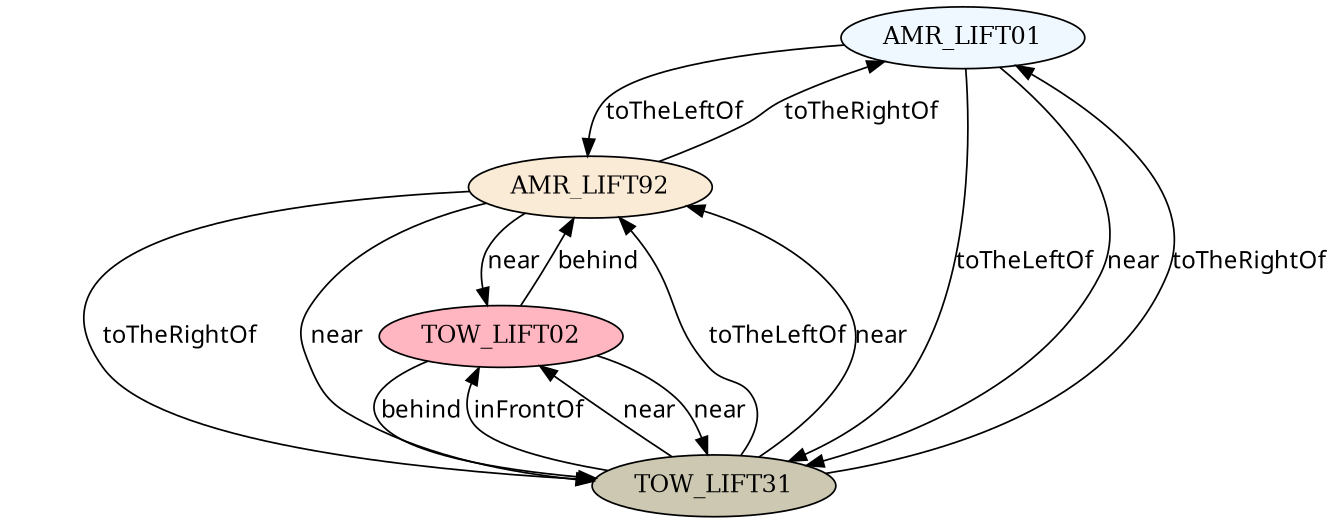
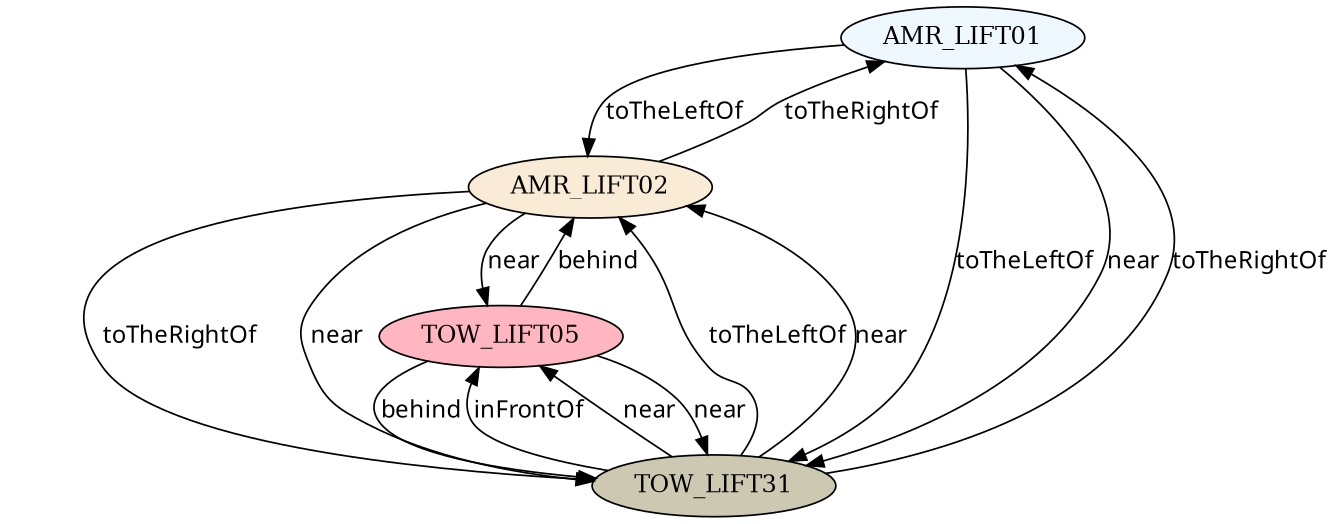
node "AMR_LIFT92": label "AMR_LIFT92" -> "AMR_LIFT02"
node "TOW_LIFT02": label "TOW_LIFT02" -> "TOW_LIFT05"
